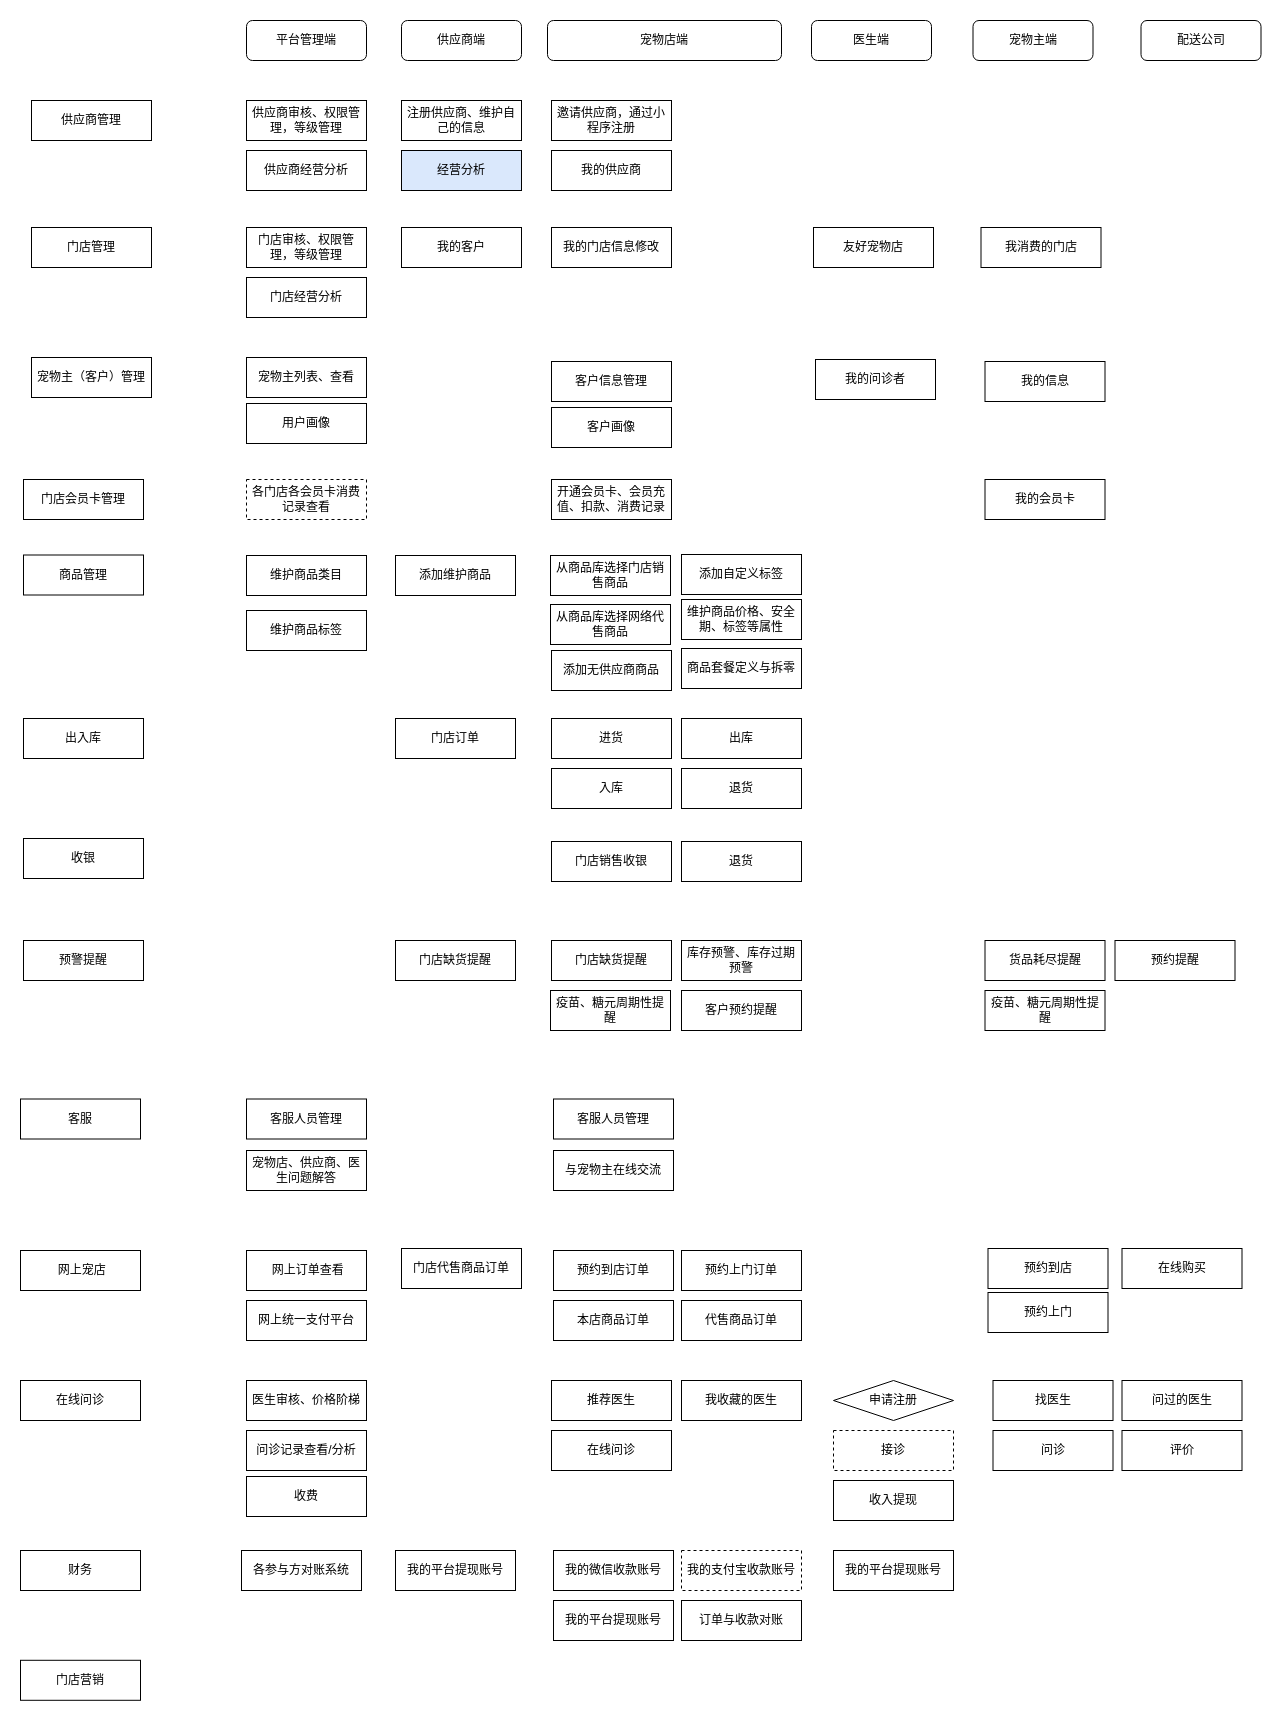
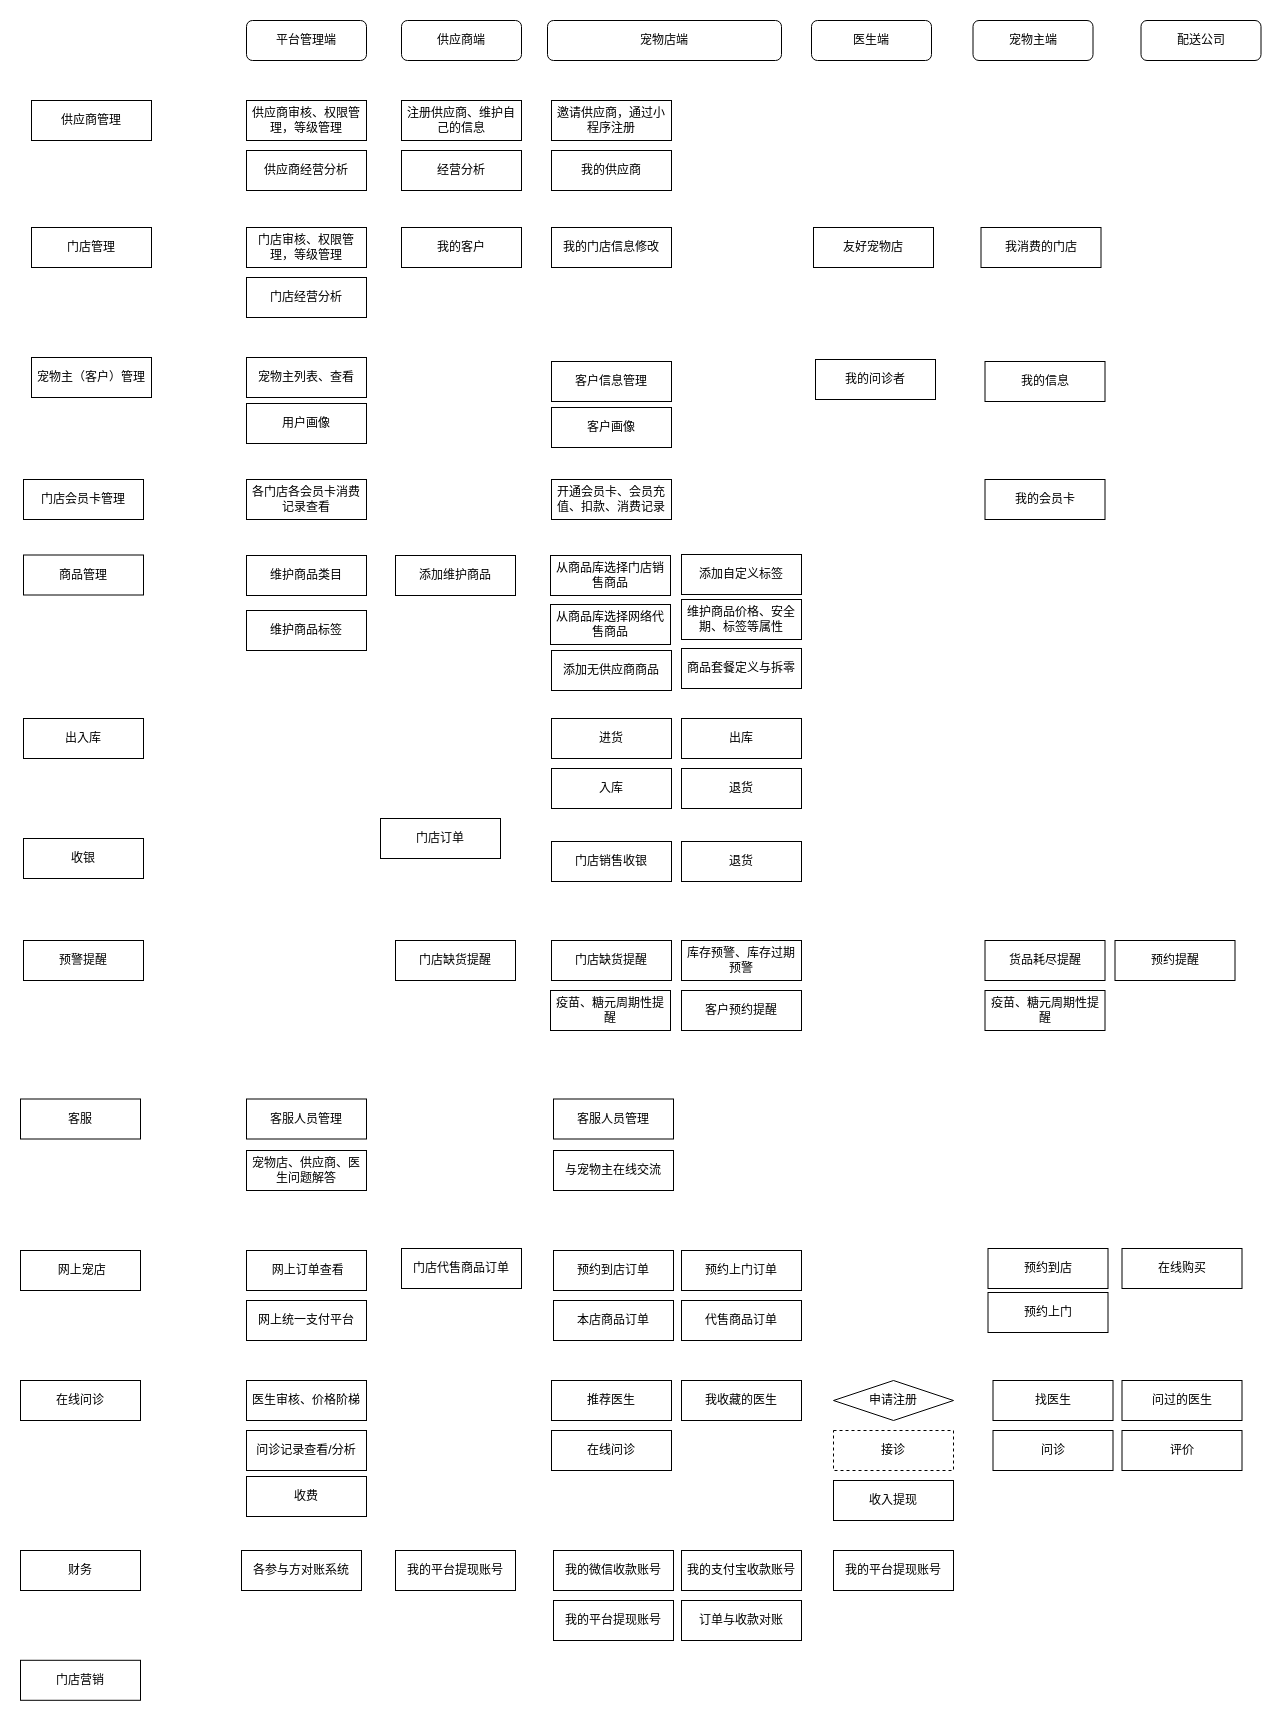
node "经营分析": fillcolor #dae8fc -> #ffffff
node "各门店各会员卡消费记录查看": style dashed -> solid
node "门店订单": moved (456, 739) -> (441, 839)
node "我的支付宝收款账号": style dashed -> solid
